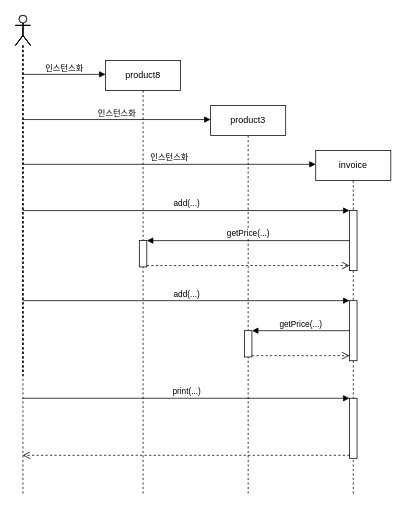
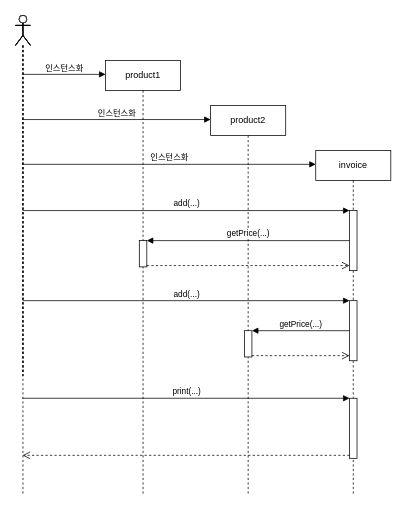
node "product8": label "product8" -> "product1"
node "product3": label "product3" -> "product2"
